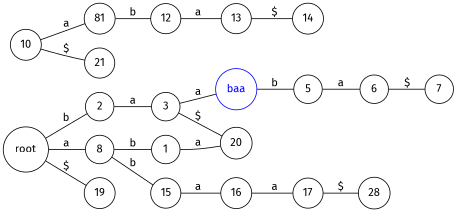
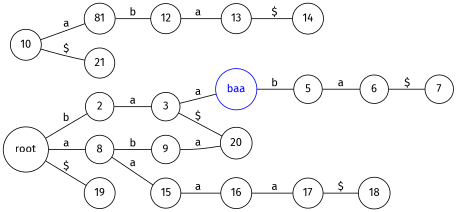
node "1": label "1" -> "9"
edge "8" -- "15": label "b" -> "a"
node "28": label "28" -> "18"
